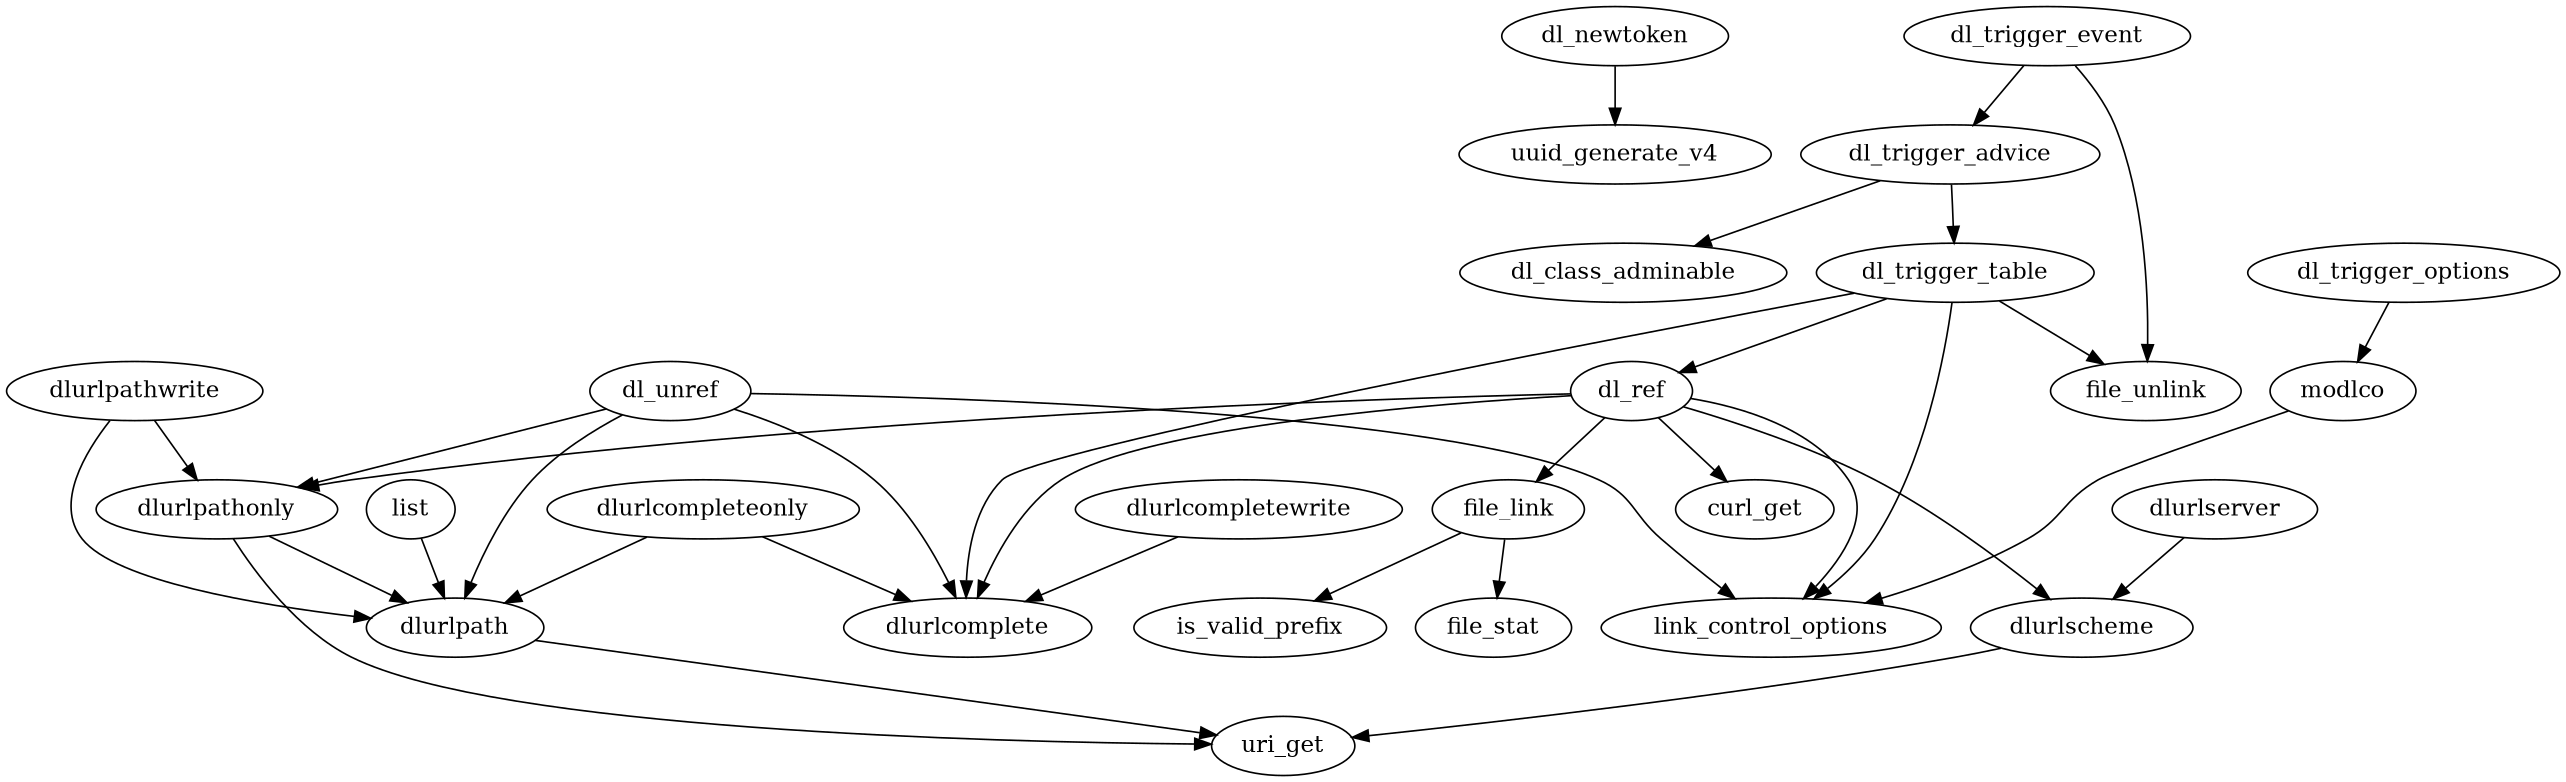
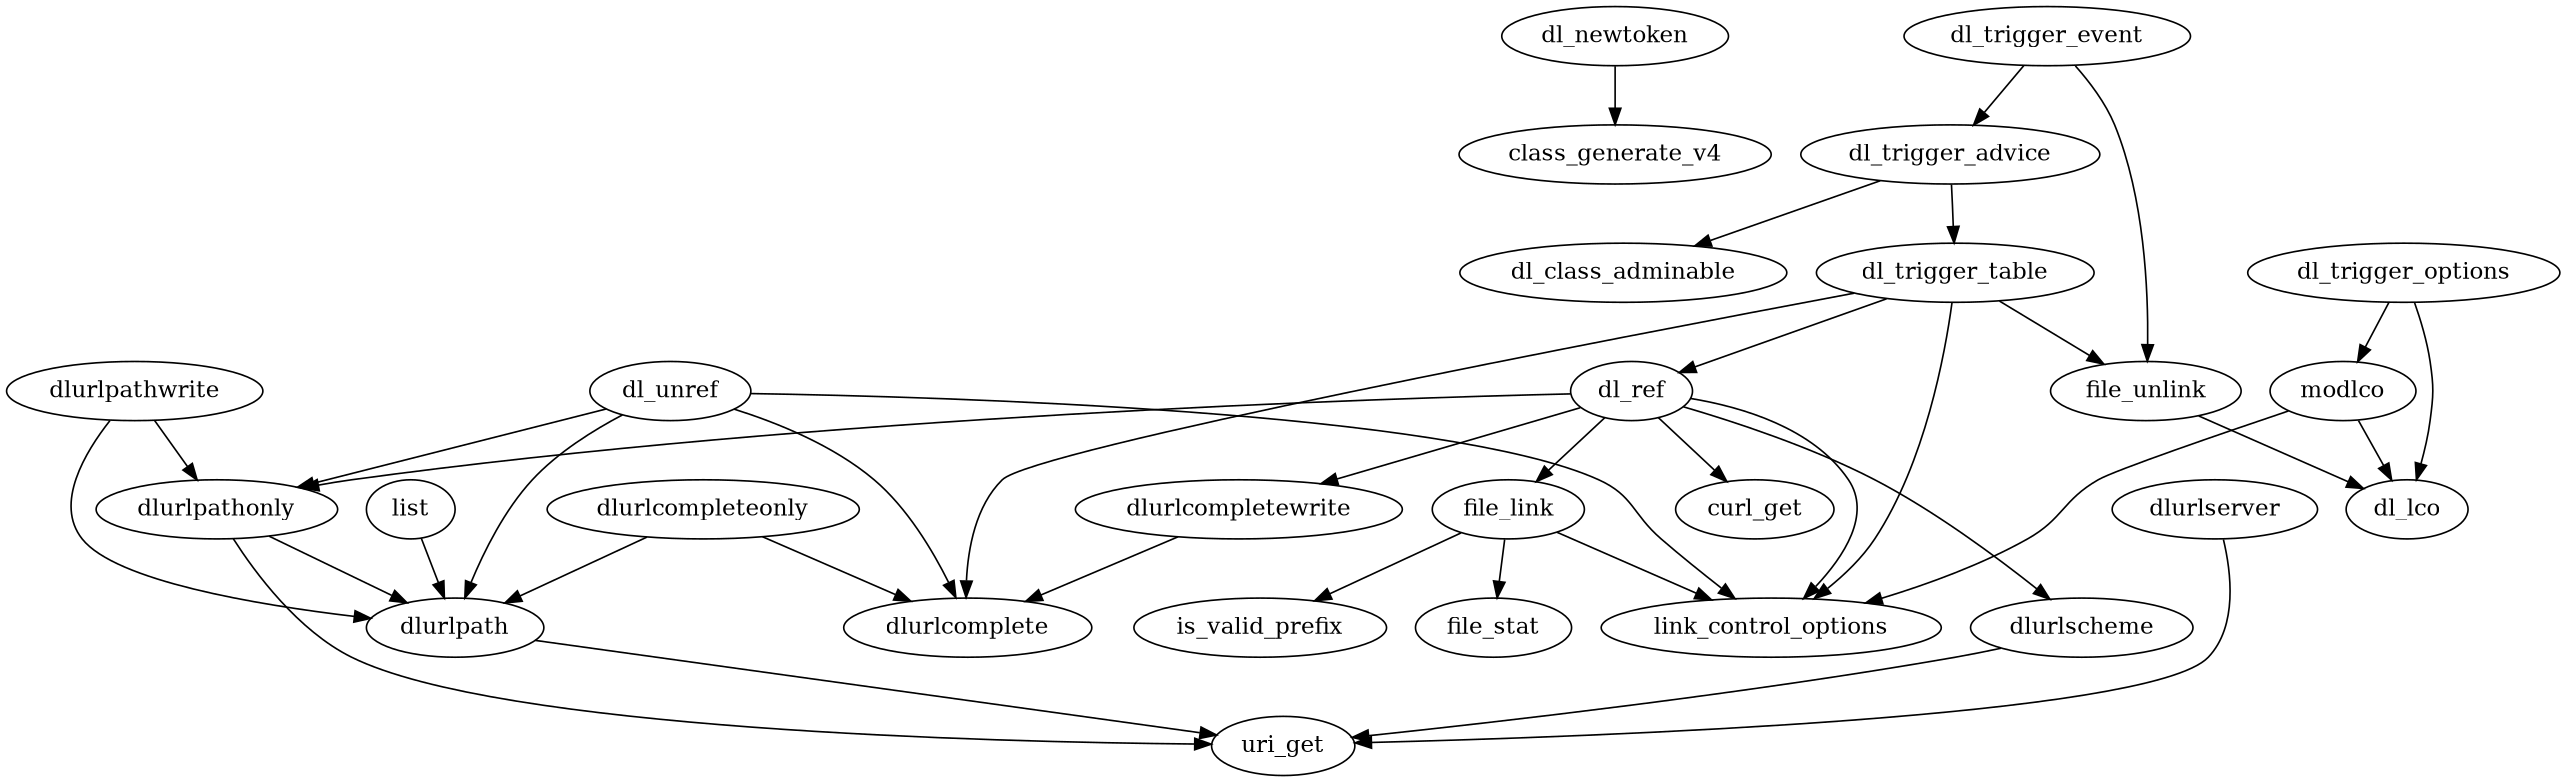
node "uuid_generate_v4": label "uuid_generate_v4" -> "class_generate_v4"
edge "dl_ref" -> "dlurlcomplete": now "dl_ref" -> "dlurlcompletewrite"
node "dl_lco": added
edge "file_link" -> "link_control_options": added
edge "dlurlserver" -> "dlurlscheme": now "dlurlserver" -> "uri_get"
